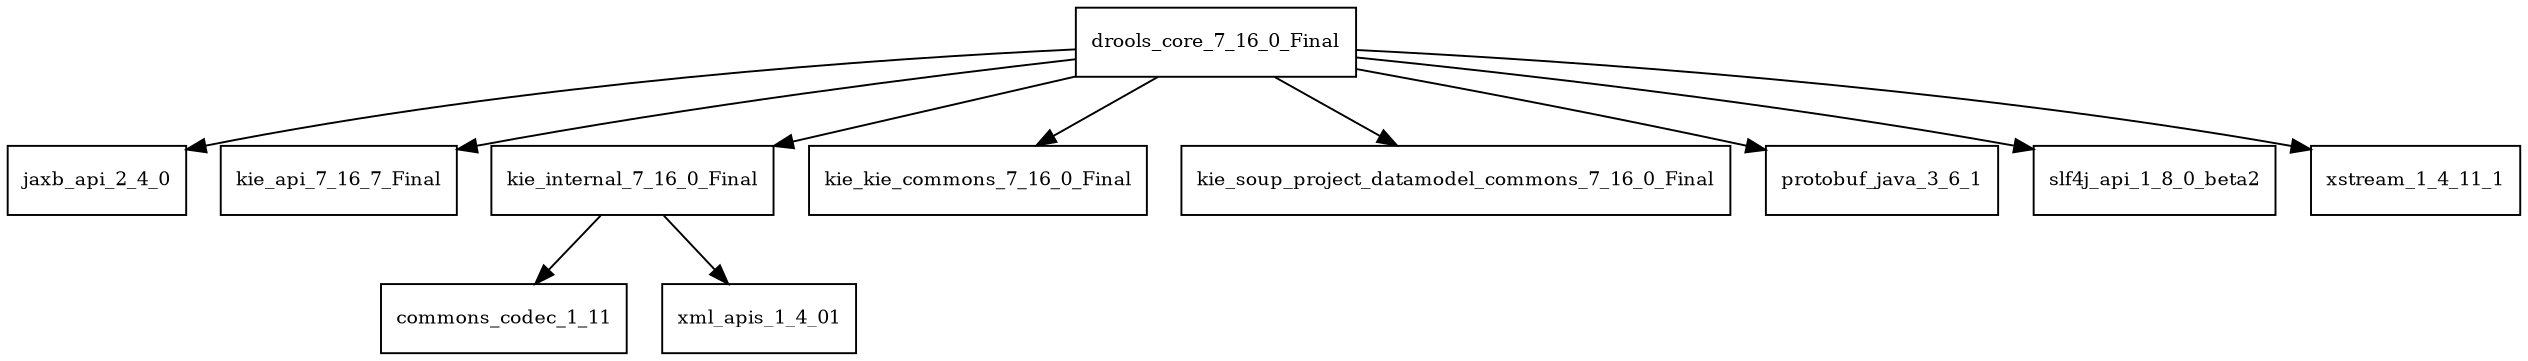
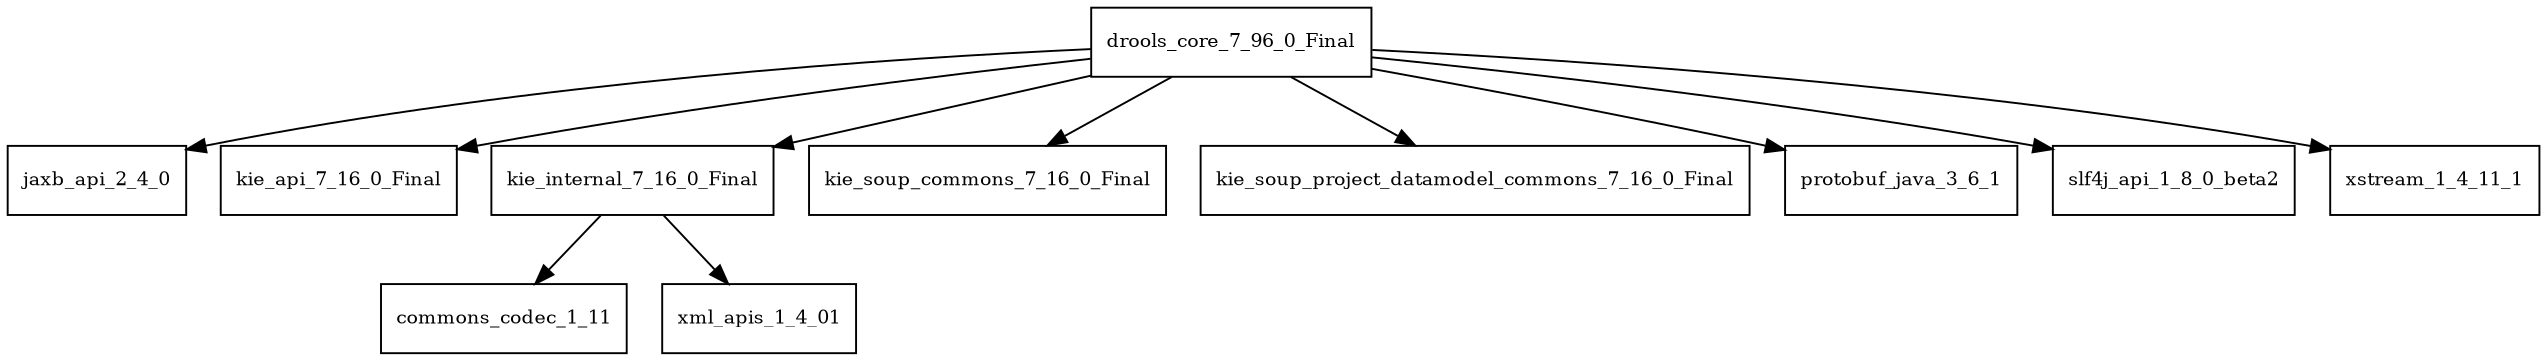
node "drools_core_7_16_0_Final": label "drools_core_7_16_0_Final" -> "drools_core_7_96_0_Final"
node "kie_api_7_16_7_Final": label "kie_api_7_16_7_Final" -> "kie_api_7_16_0_Final"
node "kie_kie_commons_7_16_0_Final": label "kie_kie_commons_7_16_0_Final" -> "kie_soup_commons_7_16_0_Final"
